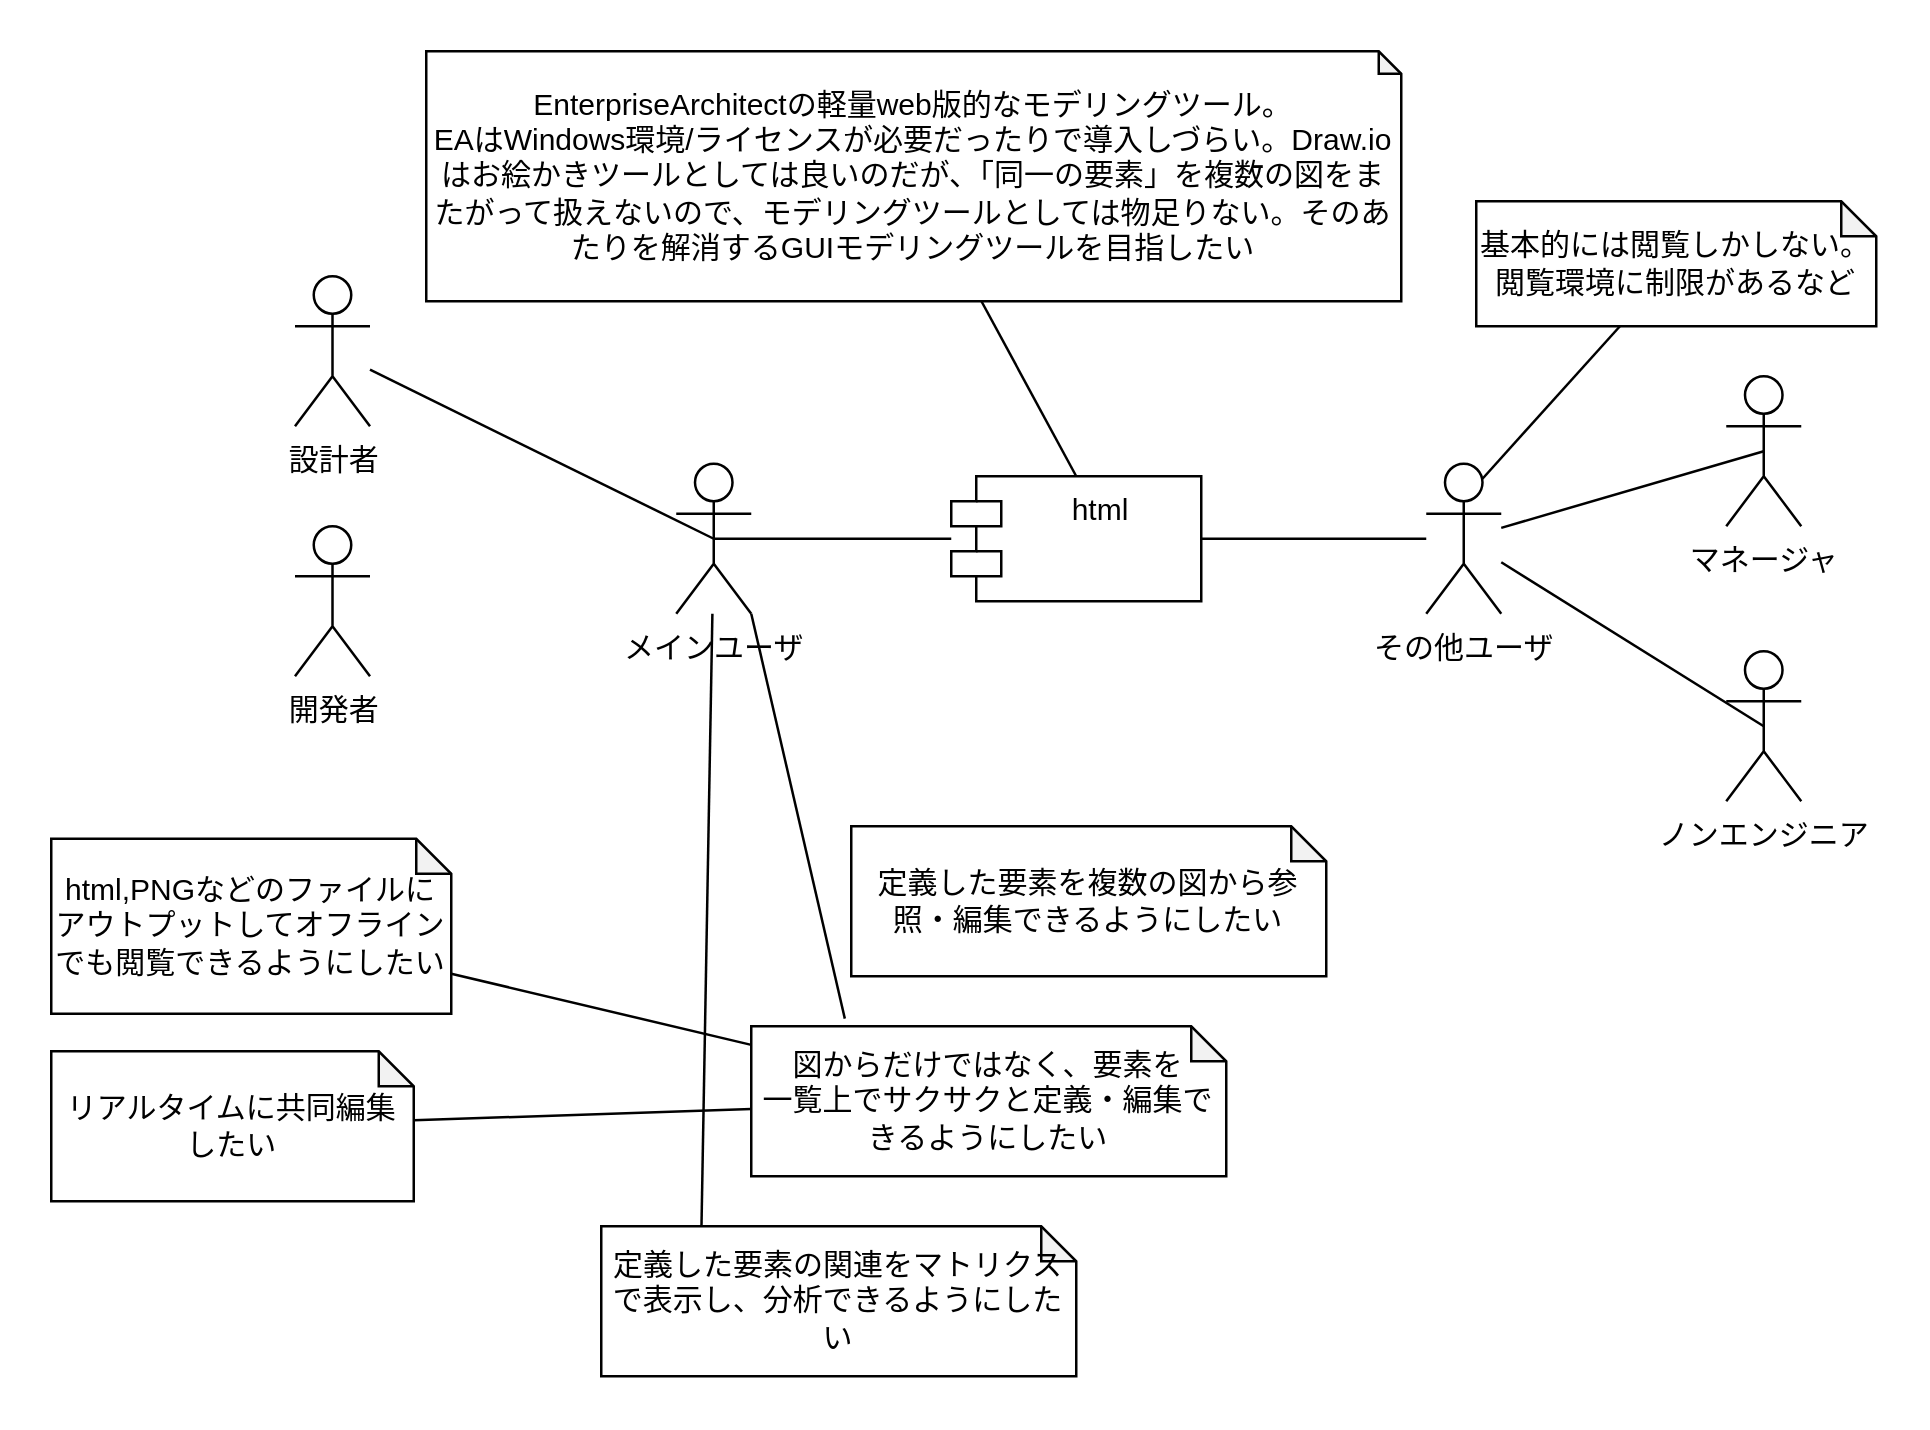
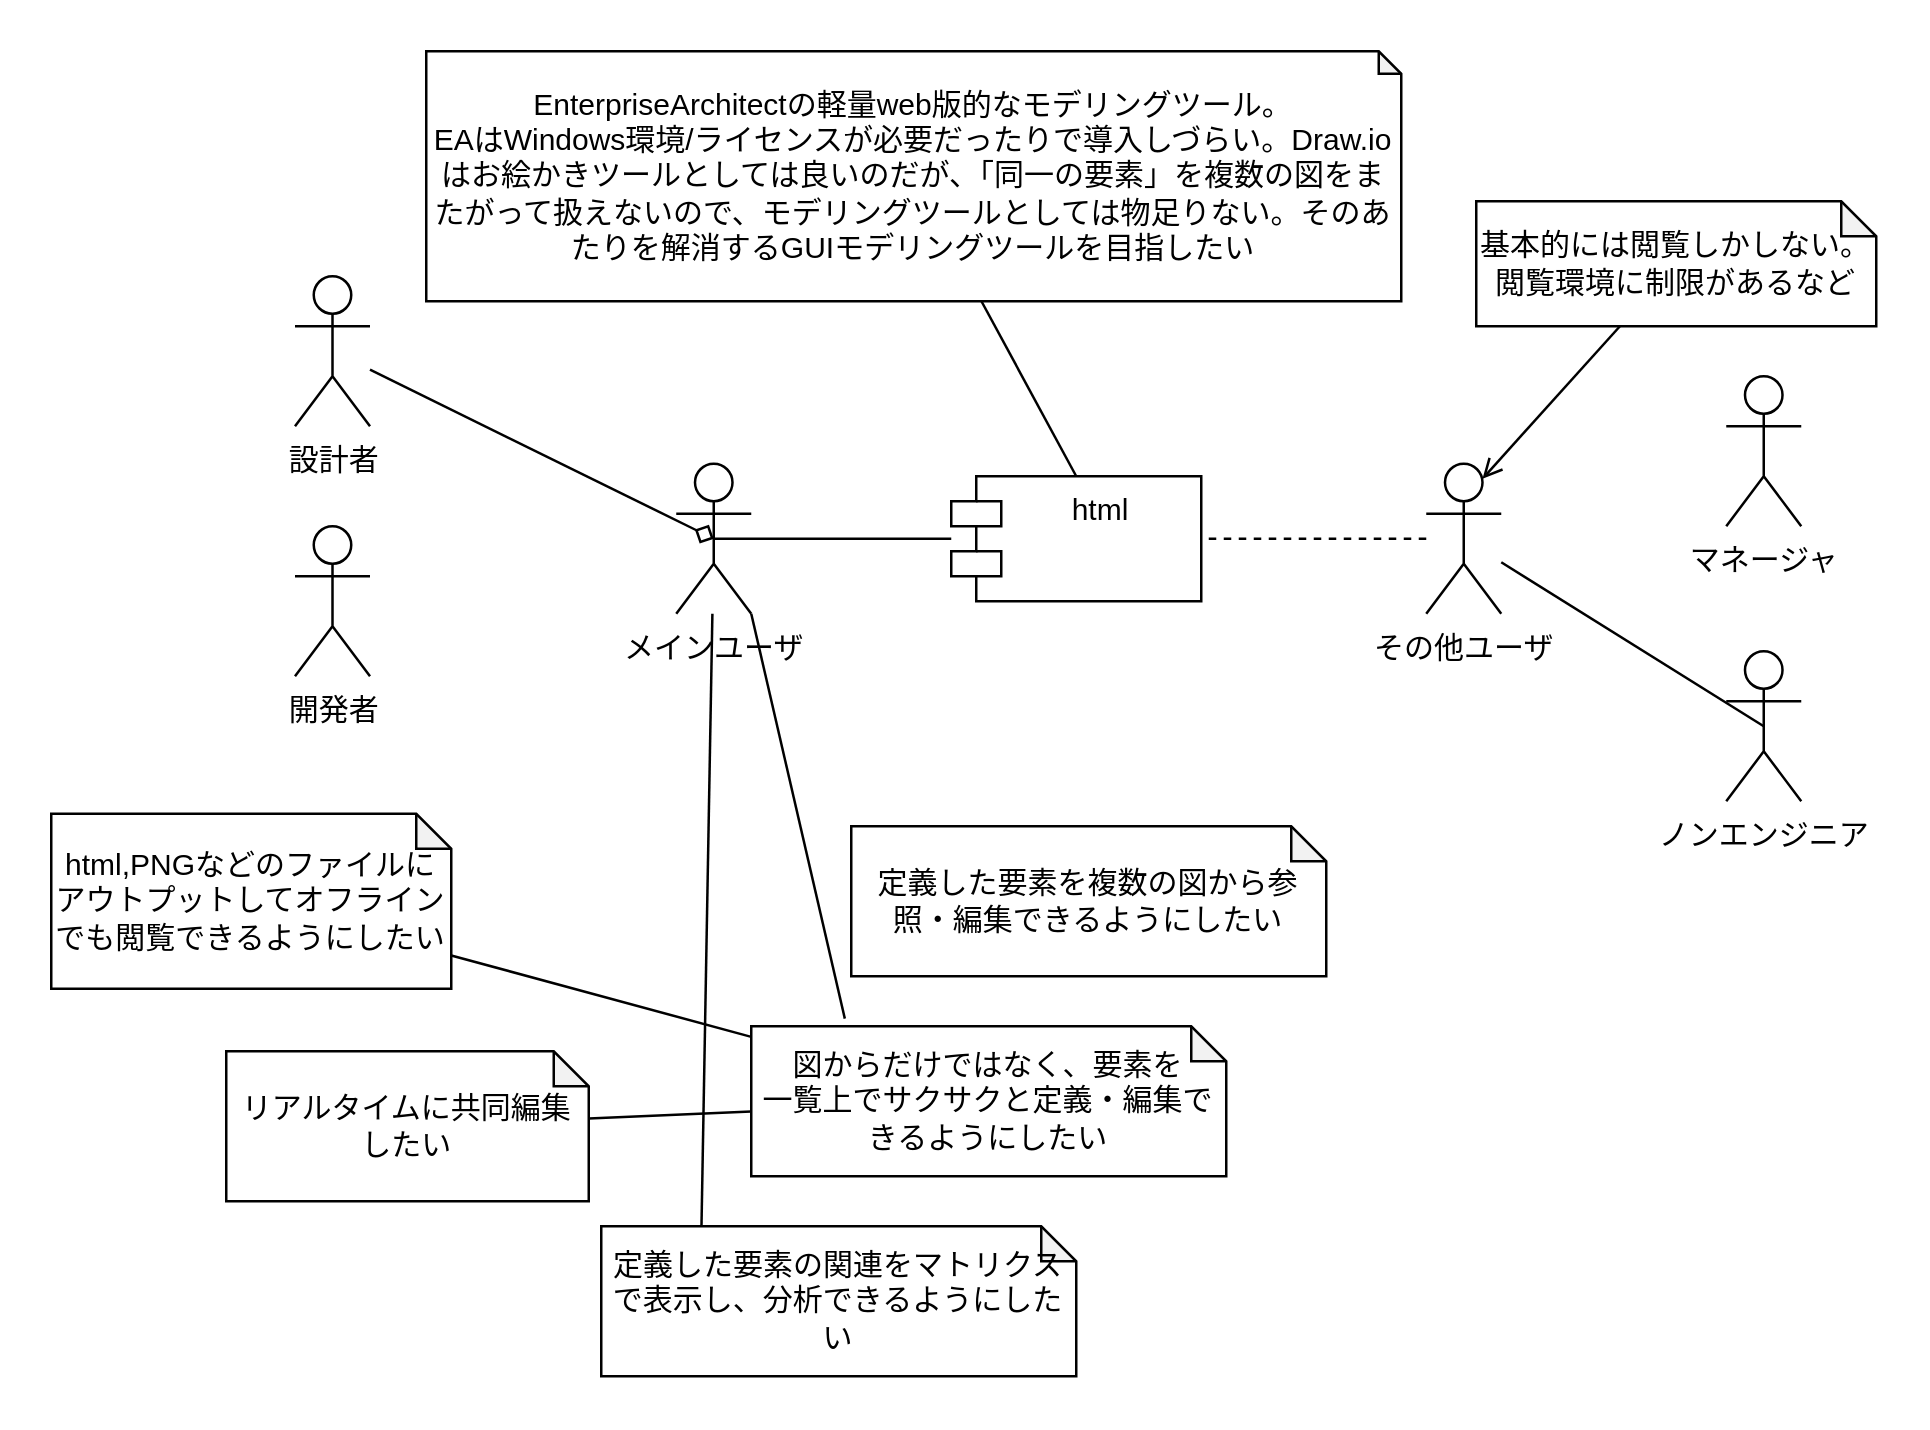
edge "基本的には閲覧しかしない。閲覧環境に制限があるなど" -- "その他ユーザ": arrowhead none -> open
edge "マネージャ" -- "その他ユーザ": removed
edge "設計者" -- "メインユーザ": arrowhead none -> diamond
edge "html" -- "その他ユーザ": style solid -> dashed
node "html,PNGなどのファイルにアウトプットしてオフラインでも閲覧できるようにしたい": moved (251, 926) -> (251, 901)
node "リアルタイムに共同編集したい": moved (233, 1126) -> (408, 1126)
